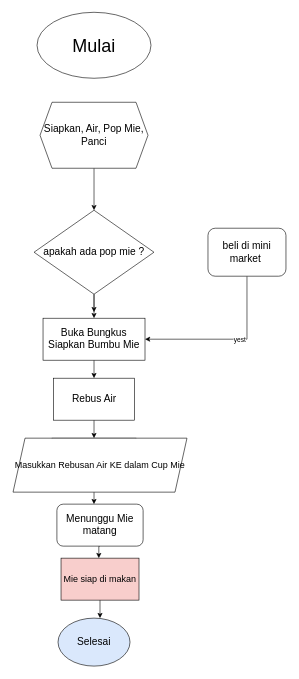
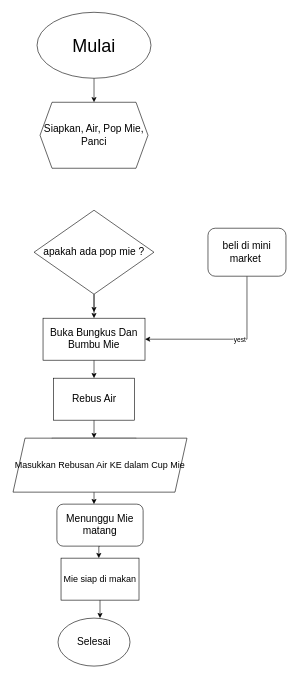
edge "Mulai" -> "Siapkan, Air, Pop Mie, Panci": added
edge "Siapkan, Air, Pop Mie, Panci" -> "apakah ada pop mie ?": removed
node "Buka Bungkus Siapkan Bumbu Mie": label "Buka Bungkus Siapkan Bumbu Mie" -> "Buka Bungkus Dan Bumbu Mie"
node "Mie siap di makan": fillcolor #f8cecc -> #ffffff
node "Selesai": fillcolor #dae8fc -> #ffffff
